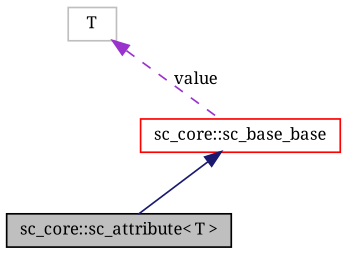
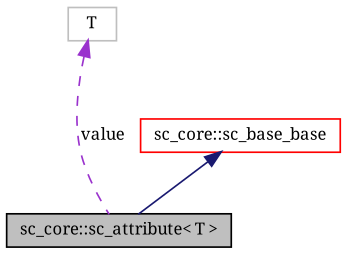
edge "sc_core::sc_base_base" -> "T": now "sc_core::sc_attribute< T >" -> "T"
